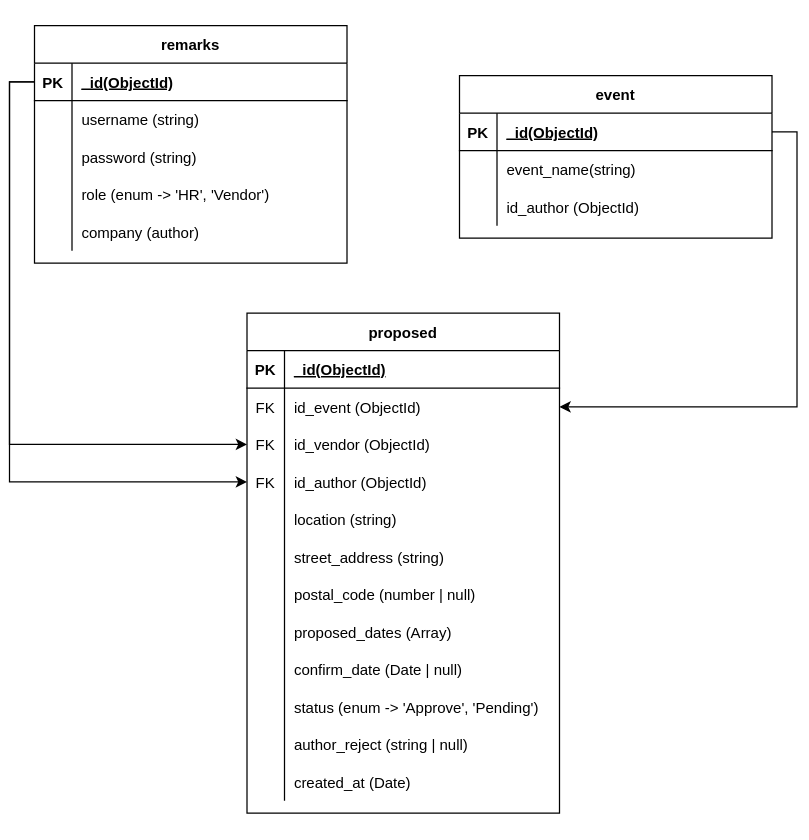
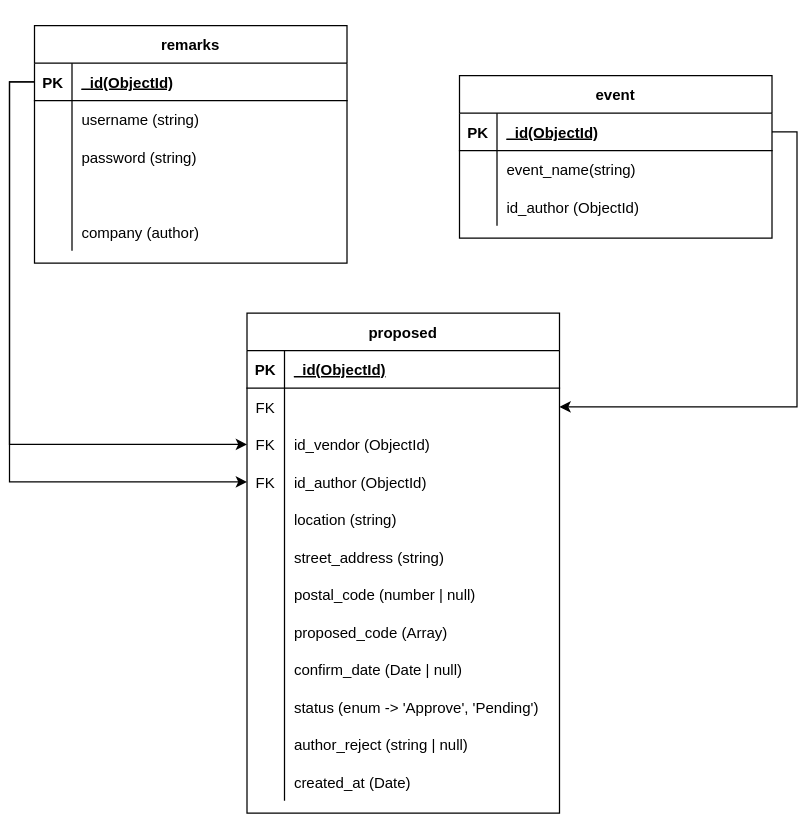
node "role (enum -> 'HR', 'Vendor')": removed
node "id_event (ObjectId)": removed
node "proposed_dates (Array)": label "proposed_dates (Array)" -> "proposed_code (Array)"
